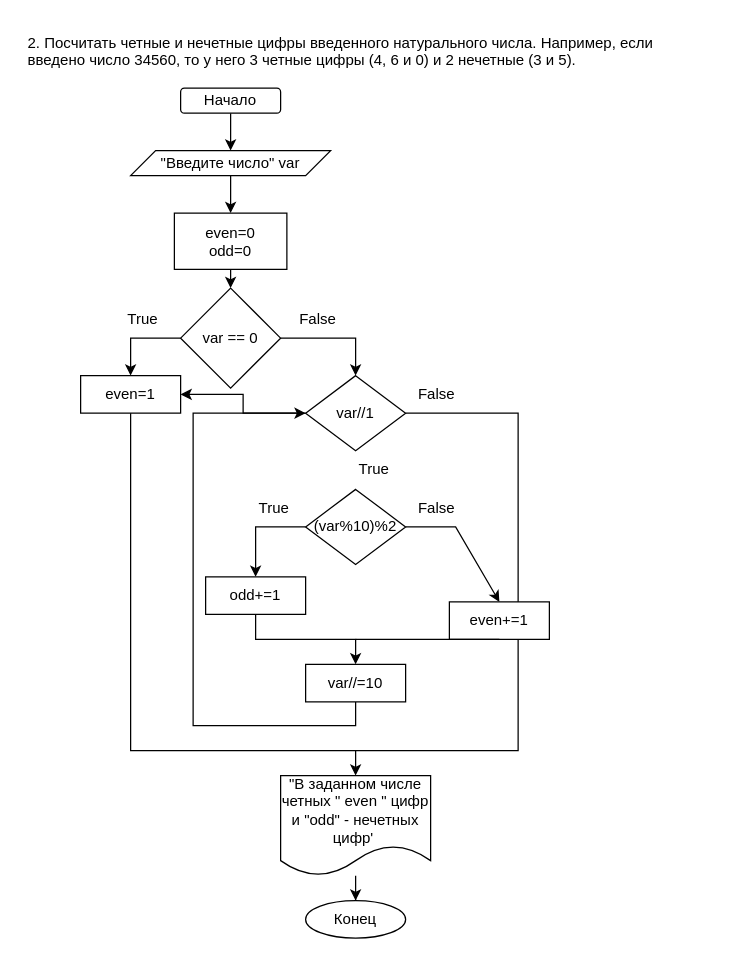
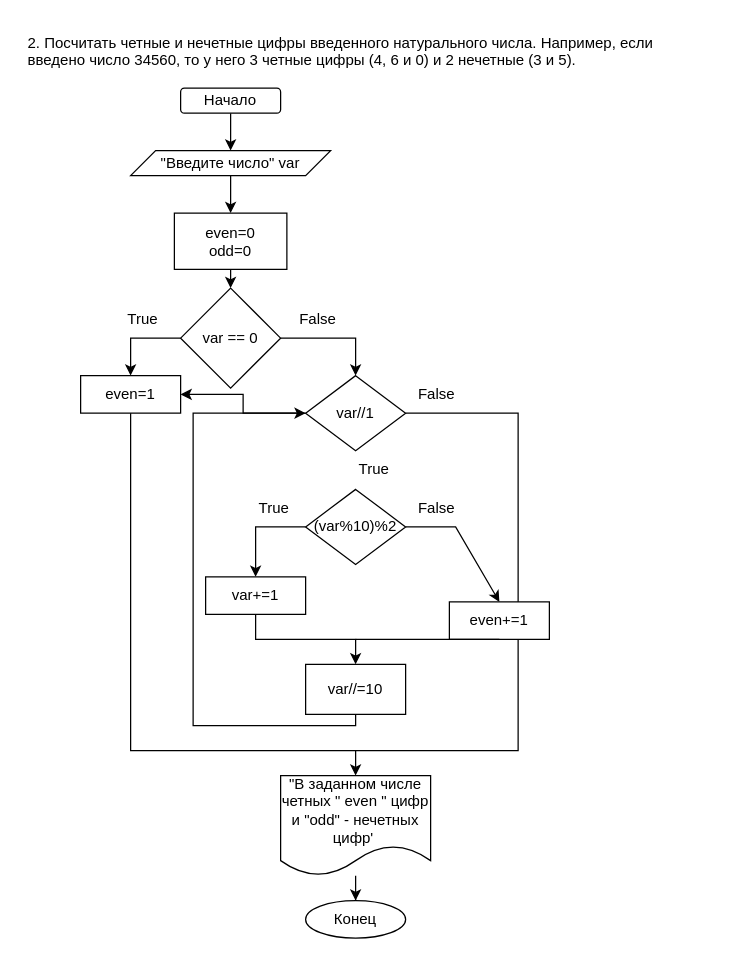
node "odd+=1": label "odd+=1" -> "var+=1"
node "var//=10": size 100x38 -> 100x50
